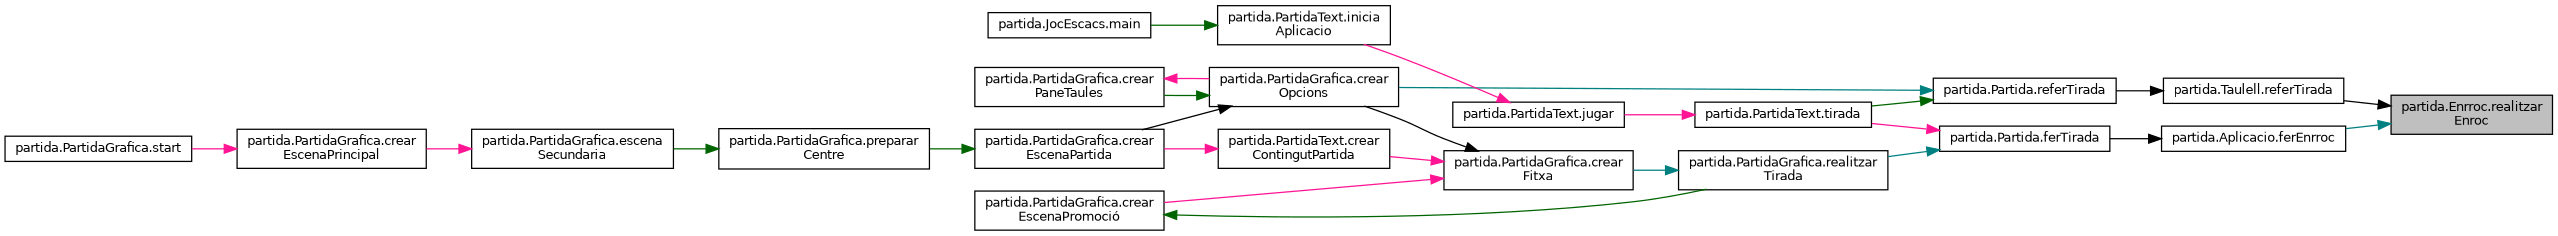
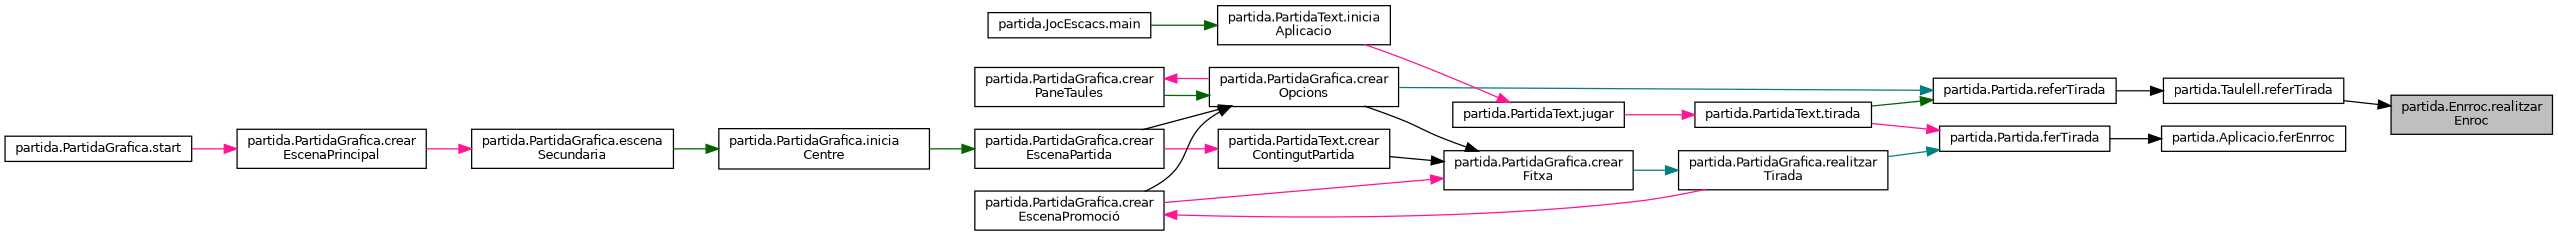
edge "partida.Aplicacio.ferEnrroc" -> "partida.Enrroc.realitzar Enroc": removed
node "partida.PartidaGrafica.preparar Centre": label "partida.PartidaGrafica.preparar Centre" -> "partida.PartidaGrafica.inicia Centre"
edge "partida.PartidaGrafica.crear EscenaPromoció" -> "partida.PartidaGrafica.crear Opcions": added
edge "partida.PartidaText.crear ContingutPartida" -> "partida.PartidaGrafica.crear Fitxa": color deeppink -> black
edge "partida.PartidaGrafica.realitzar Tirada" -> "partida.PartidaGrafica.crear EscenaPromoció": color darkgreen -> deeppink
